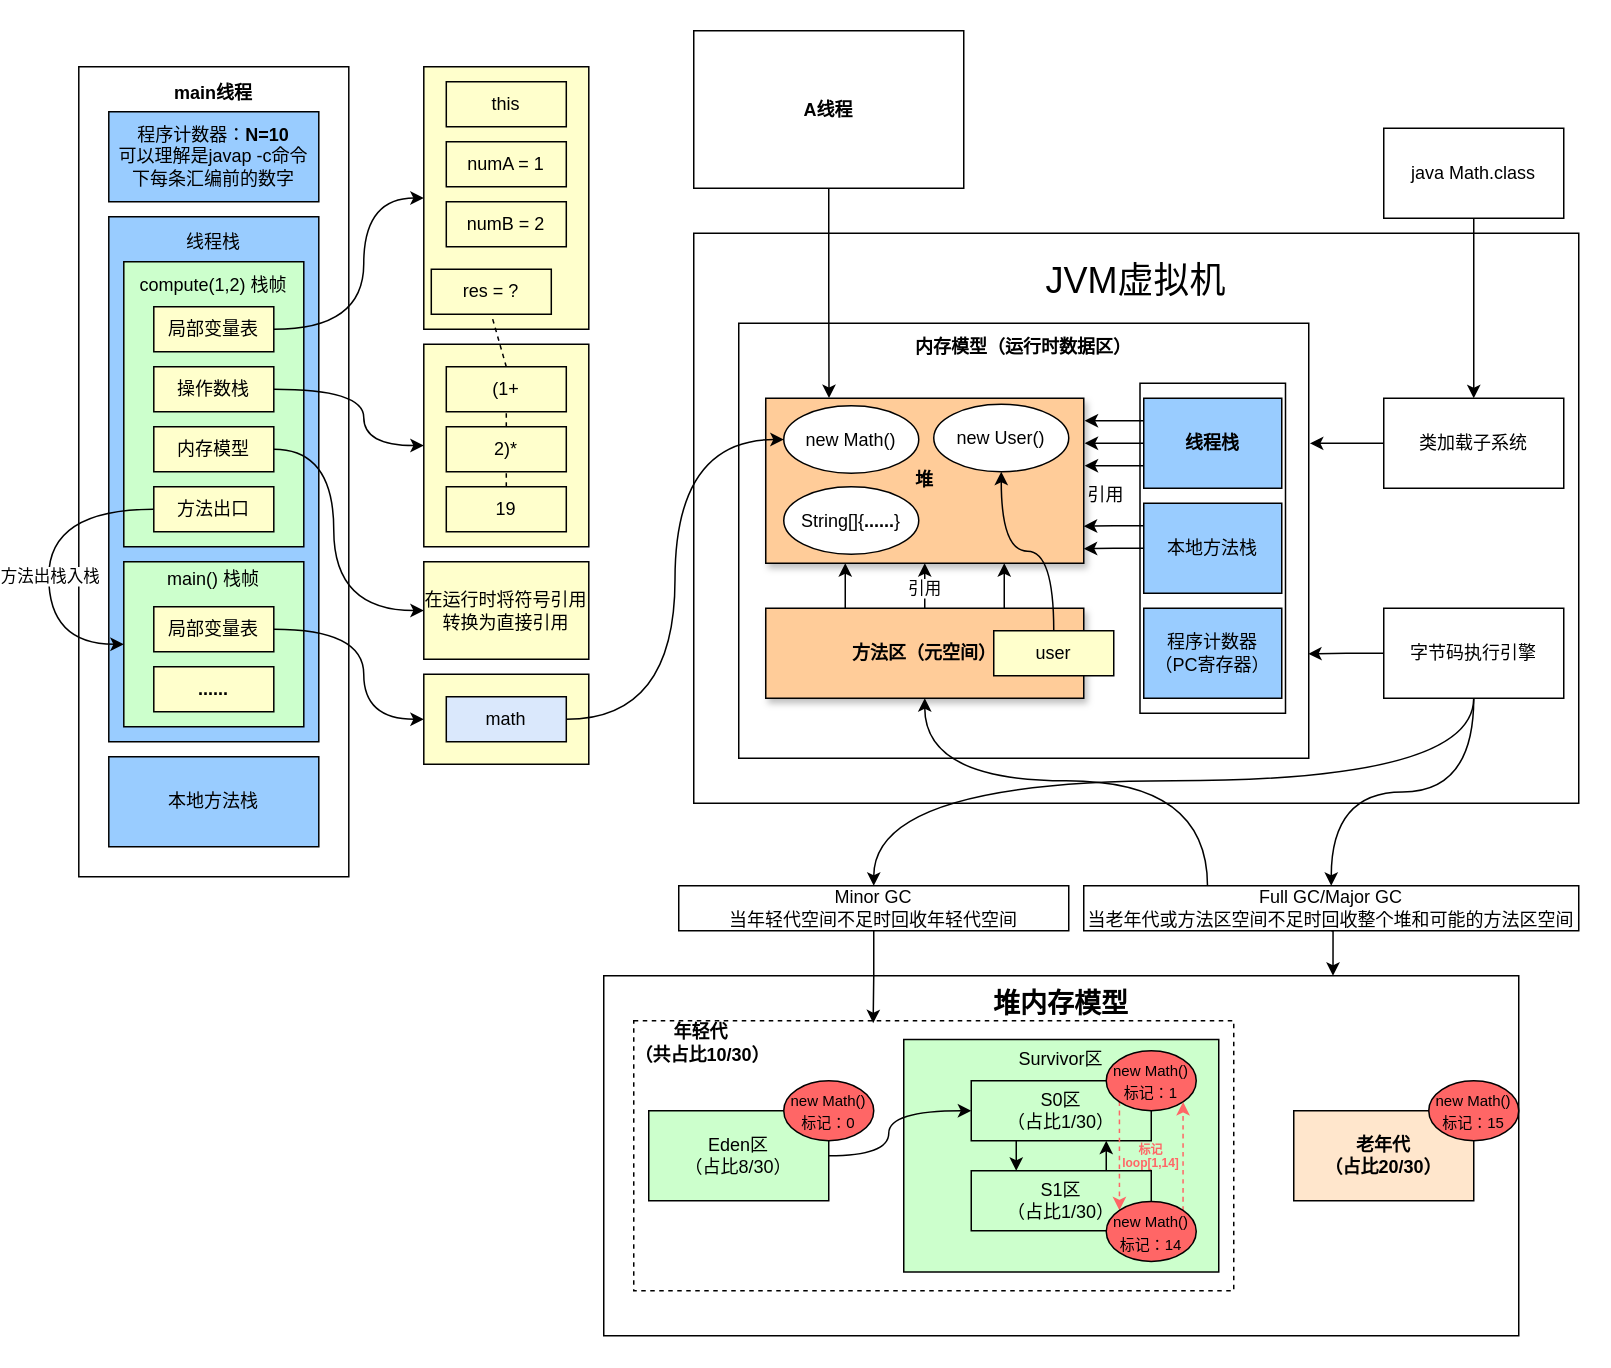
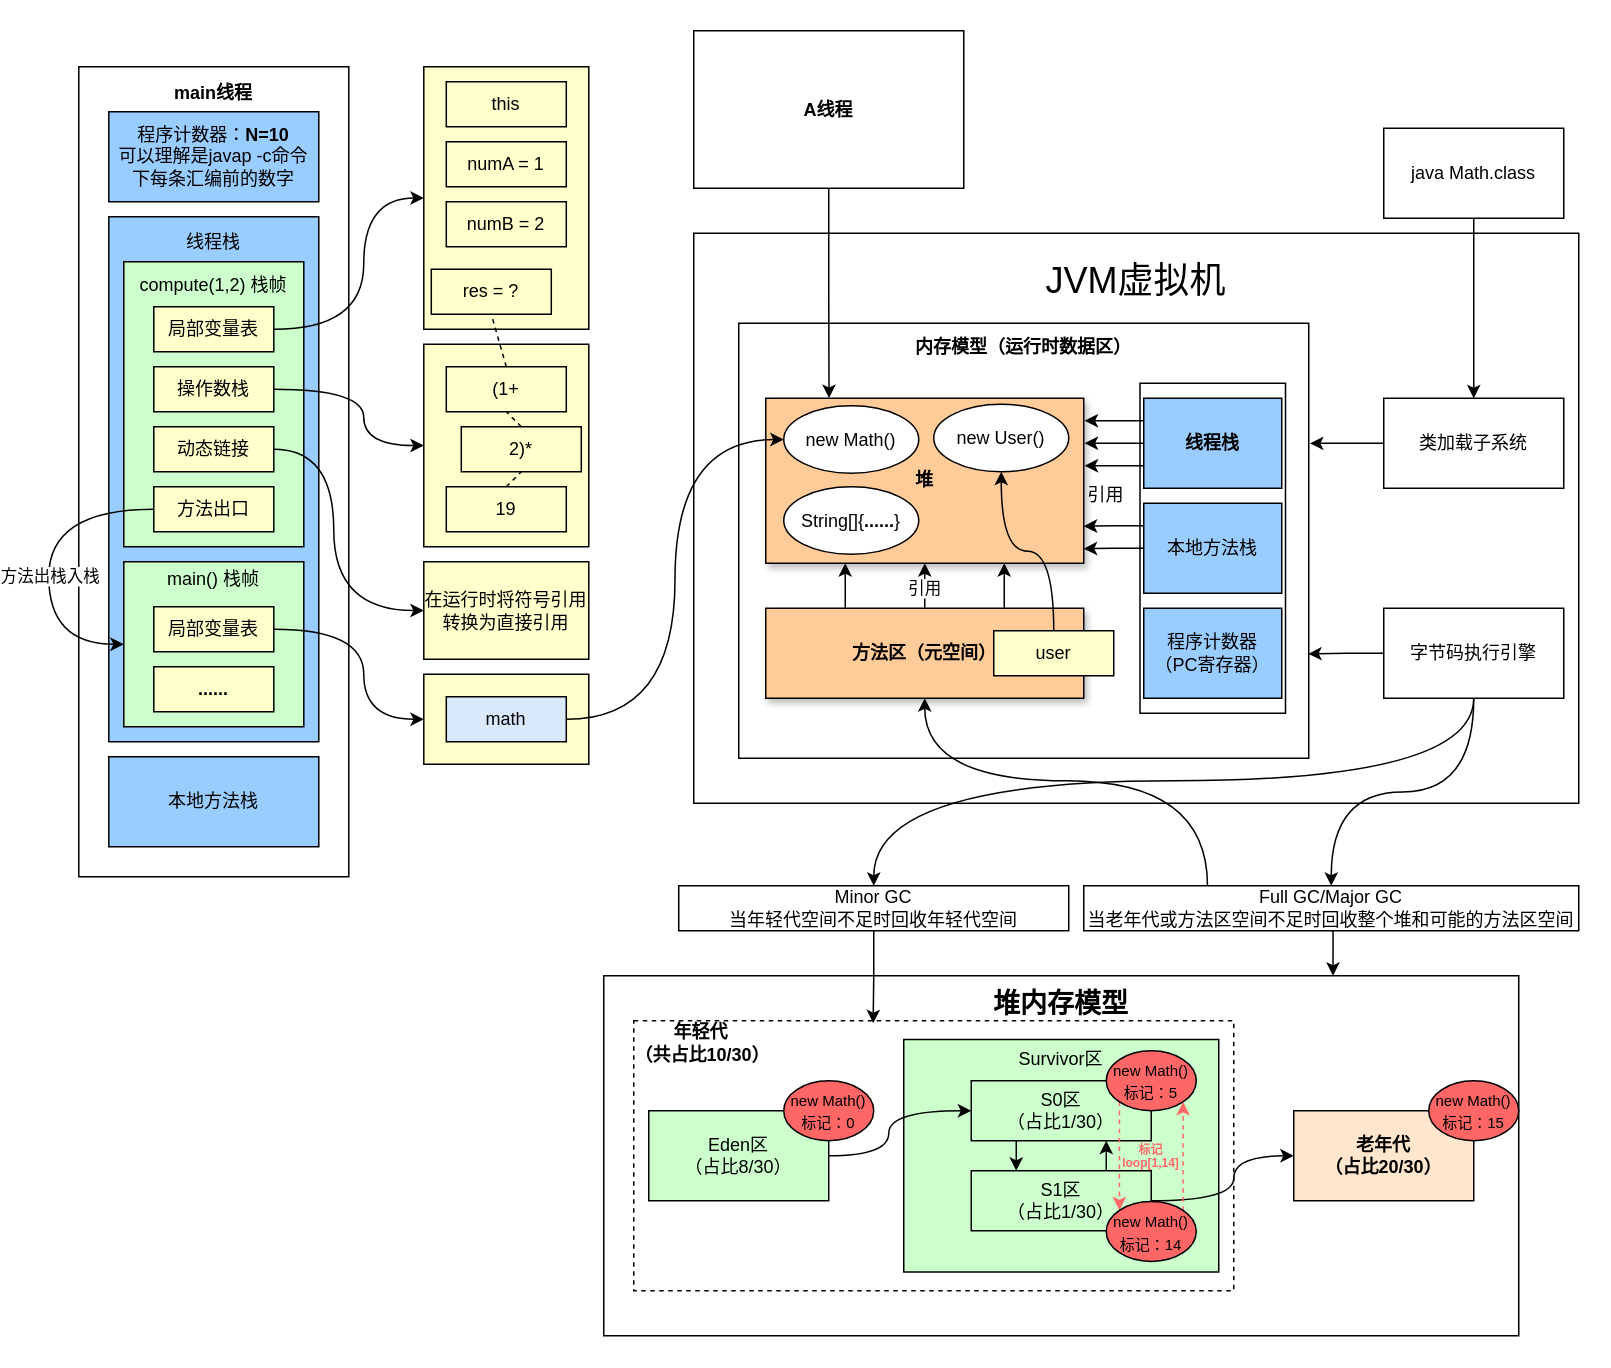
node "内存模型": label "内存模型" -> "动态链接"
node "2)*": moved (506, 449) -> (521, 449)
node "new Math() 标记：1": label "new Math() 标记：1" -> "new Math() 标记：5"
edge "S1区 （占比1/30）" -> "老年代 （占比20/30）": added
